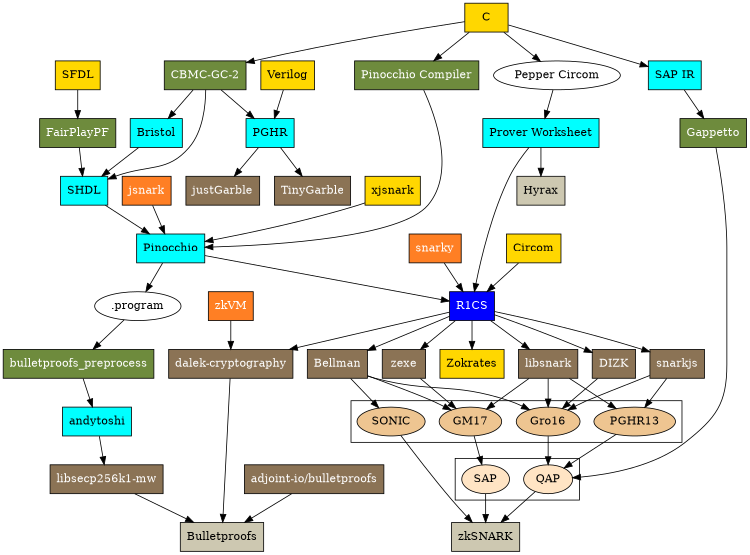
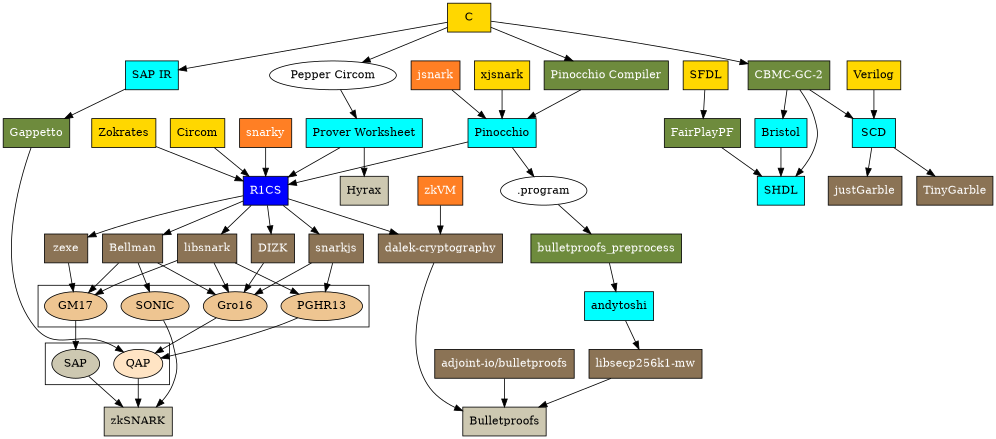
node "PGHR": label "PGHR" -> "SCD"
edge "SHDL" -> "Pinocchio": removed
edge "R1CS" -> "Zokrates": reversed
node "SAP": fillcolor bisque -> cornsilk3
